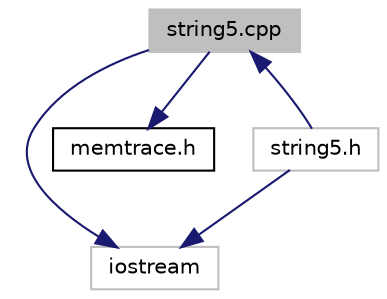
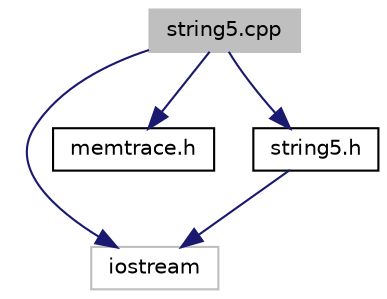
edge "string5.h" -> "string5.cpp": reversed
node "string5.h": color grey75 -> black
